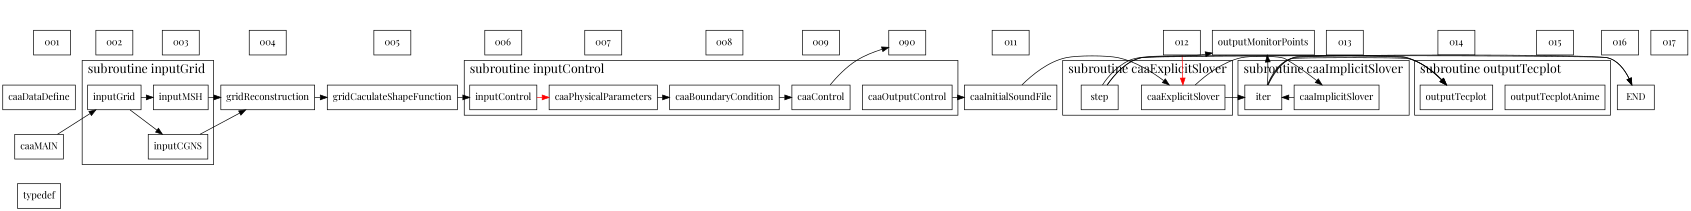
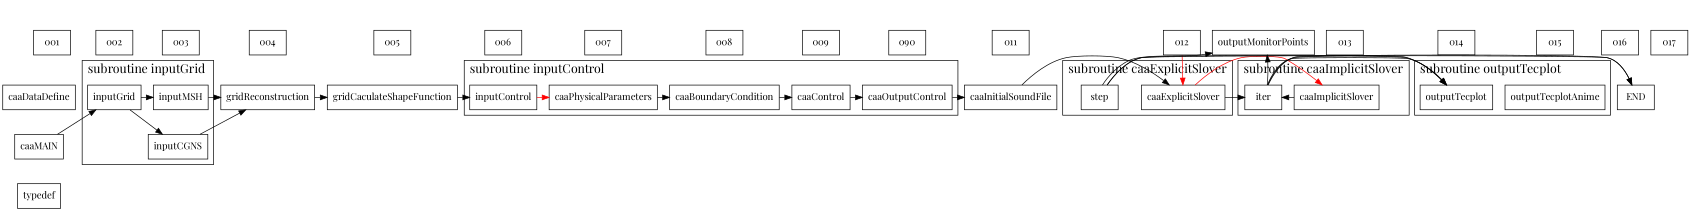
edge "caaControl" -> "090": now "caaControl" -> "caaOutputControl"
edge "caaExplicitSlover" -> "caaImplicitSlover": color black -> red
